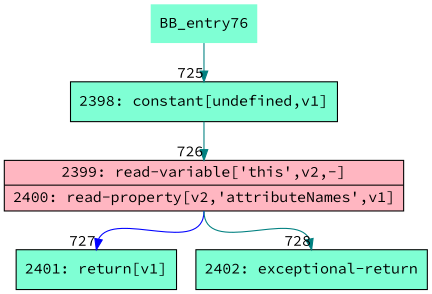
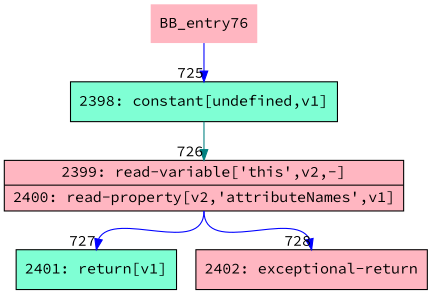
node "BB_entry76": fillcolor aquamarine -> lightpink
edge "BB_entry76" -> "2398: constant[undefined,v1]": color teal -> blue
edge "2399: read-variable['this',v2,-]" -> "2402: exceptional-return": color teal -> blue
node "2402: exceptional-return": fillcolor aquamarine -> lightpink
